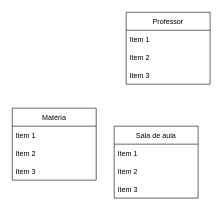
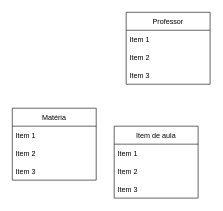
node "Sala de aula": label "Sala de aula" -> "Item de aula"
